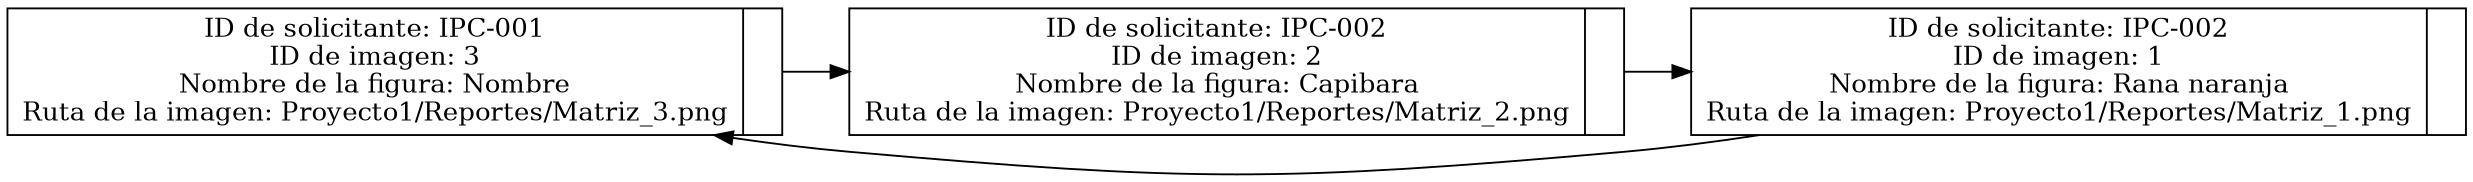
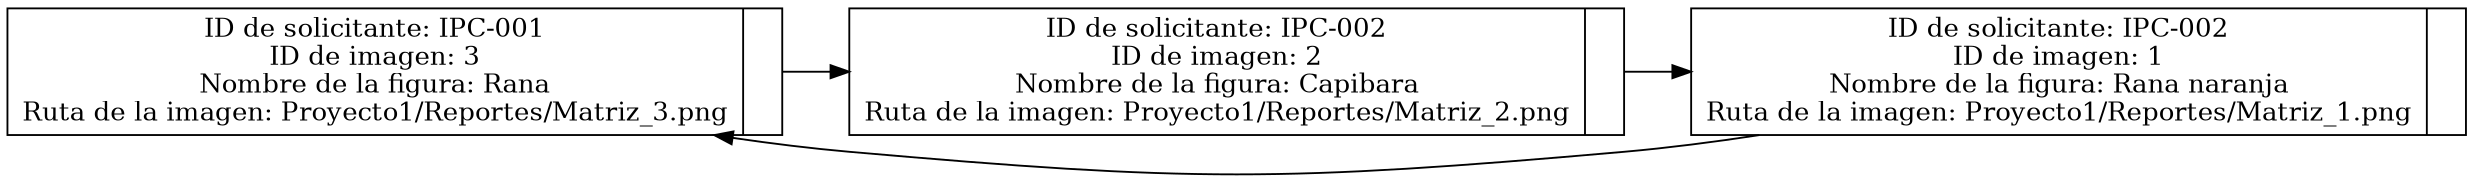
node "ID de solicitante: IPC-001": text "Nombre de la figura: Nombre" -> "Nombre de la figura: Rana"
